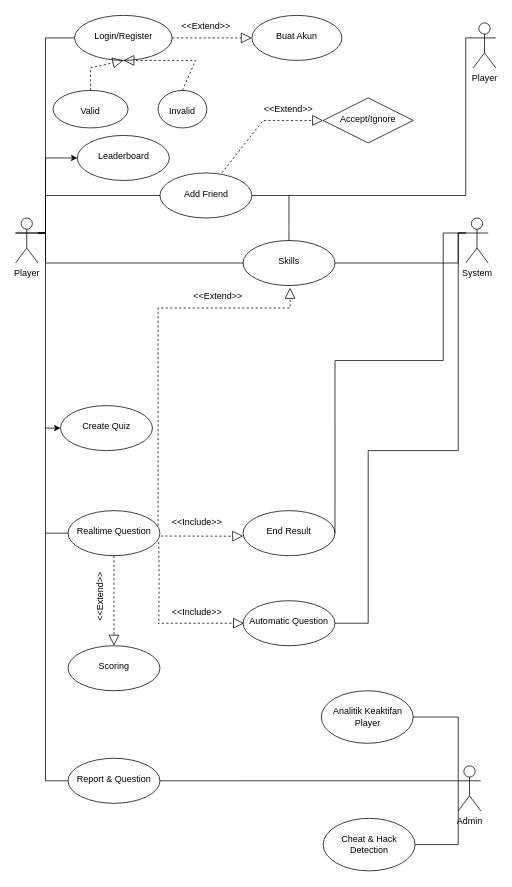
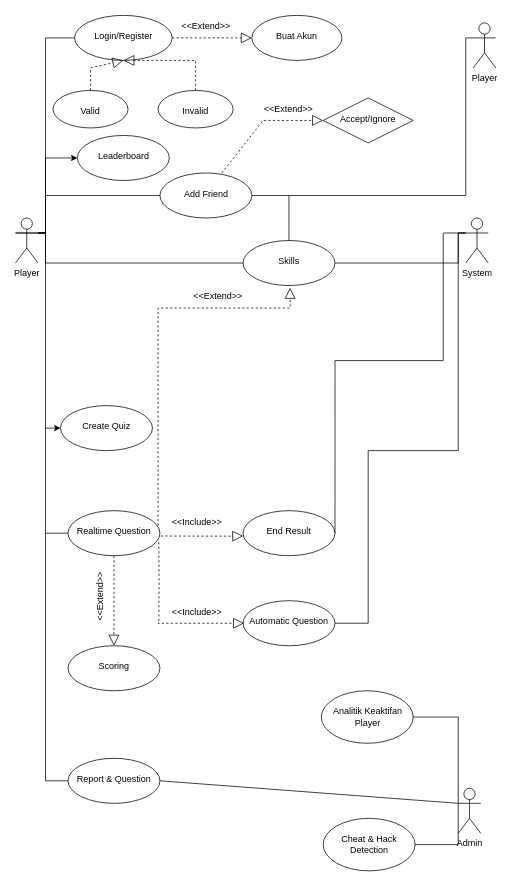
node "Invalid": size 49x38 -> 75x38
node "Admin": moved (469, 788) -> (469, 810)
